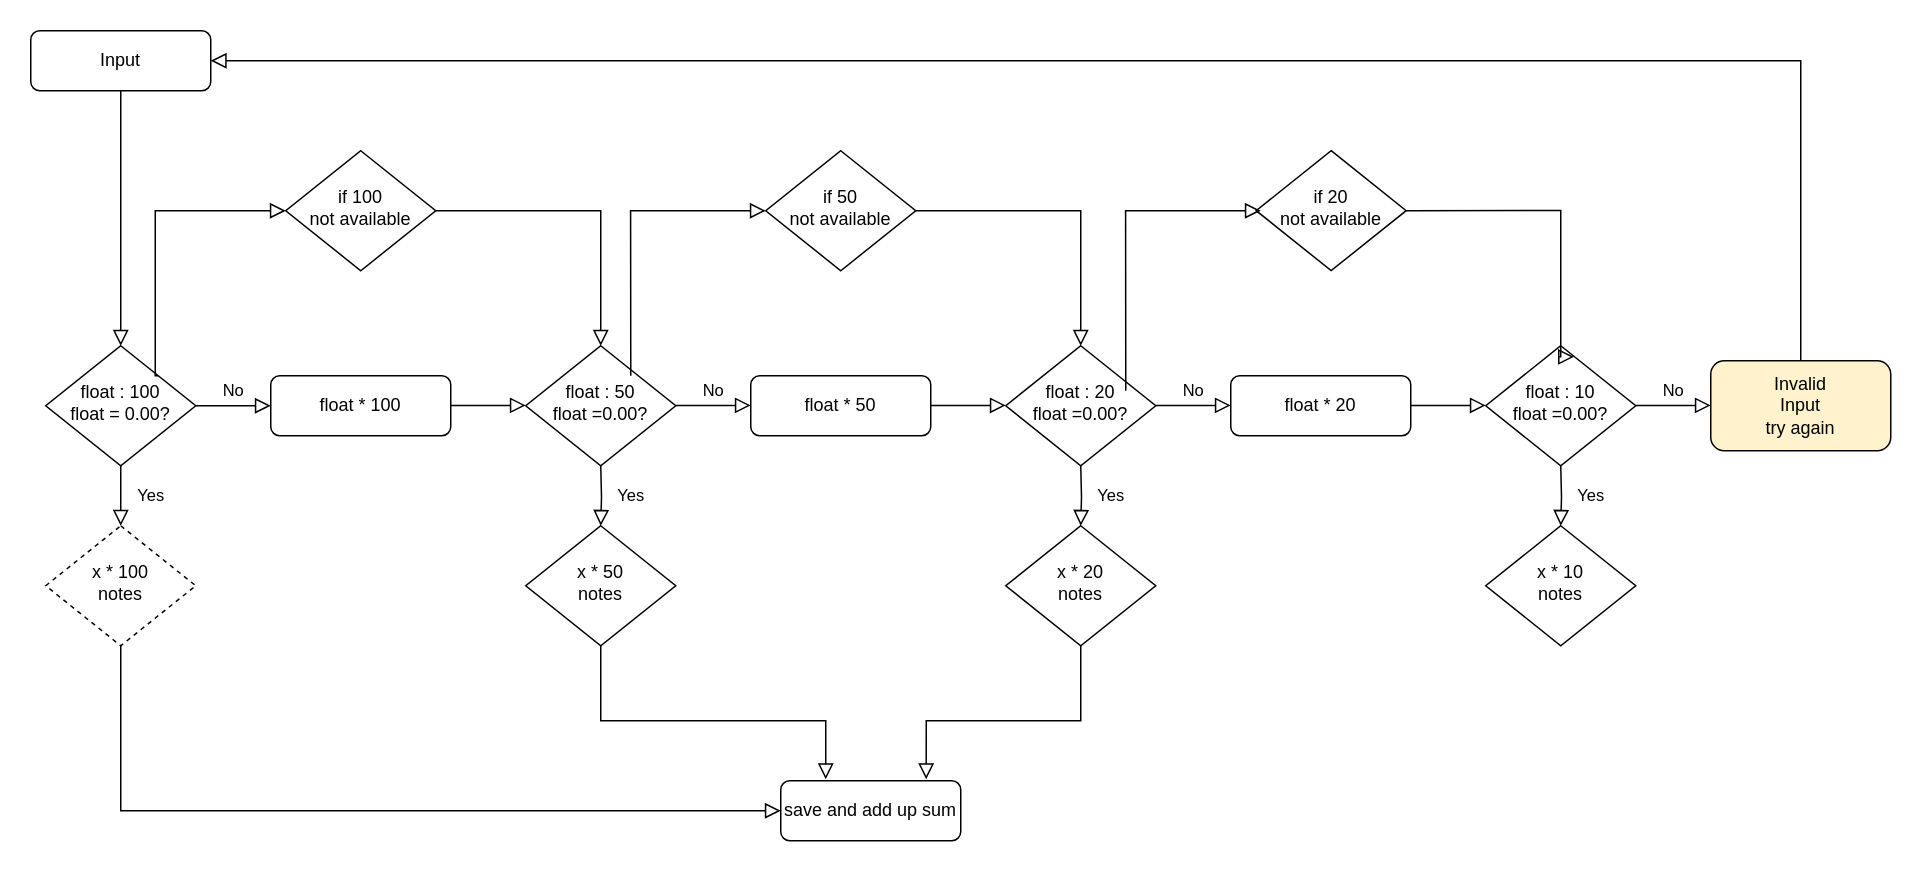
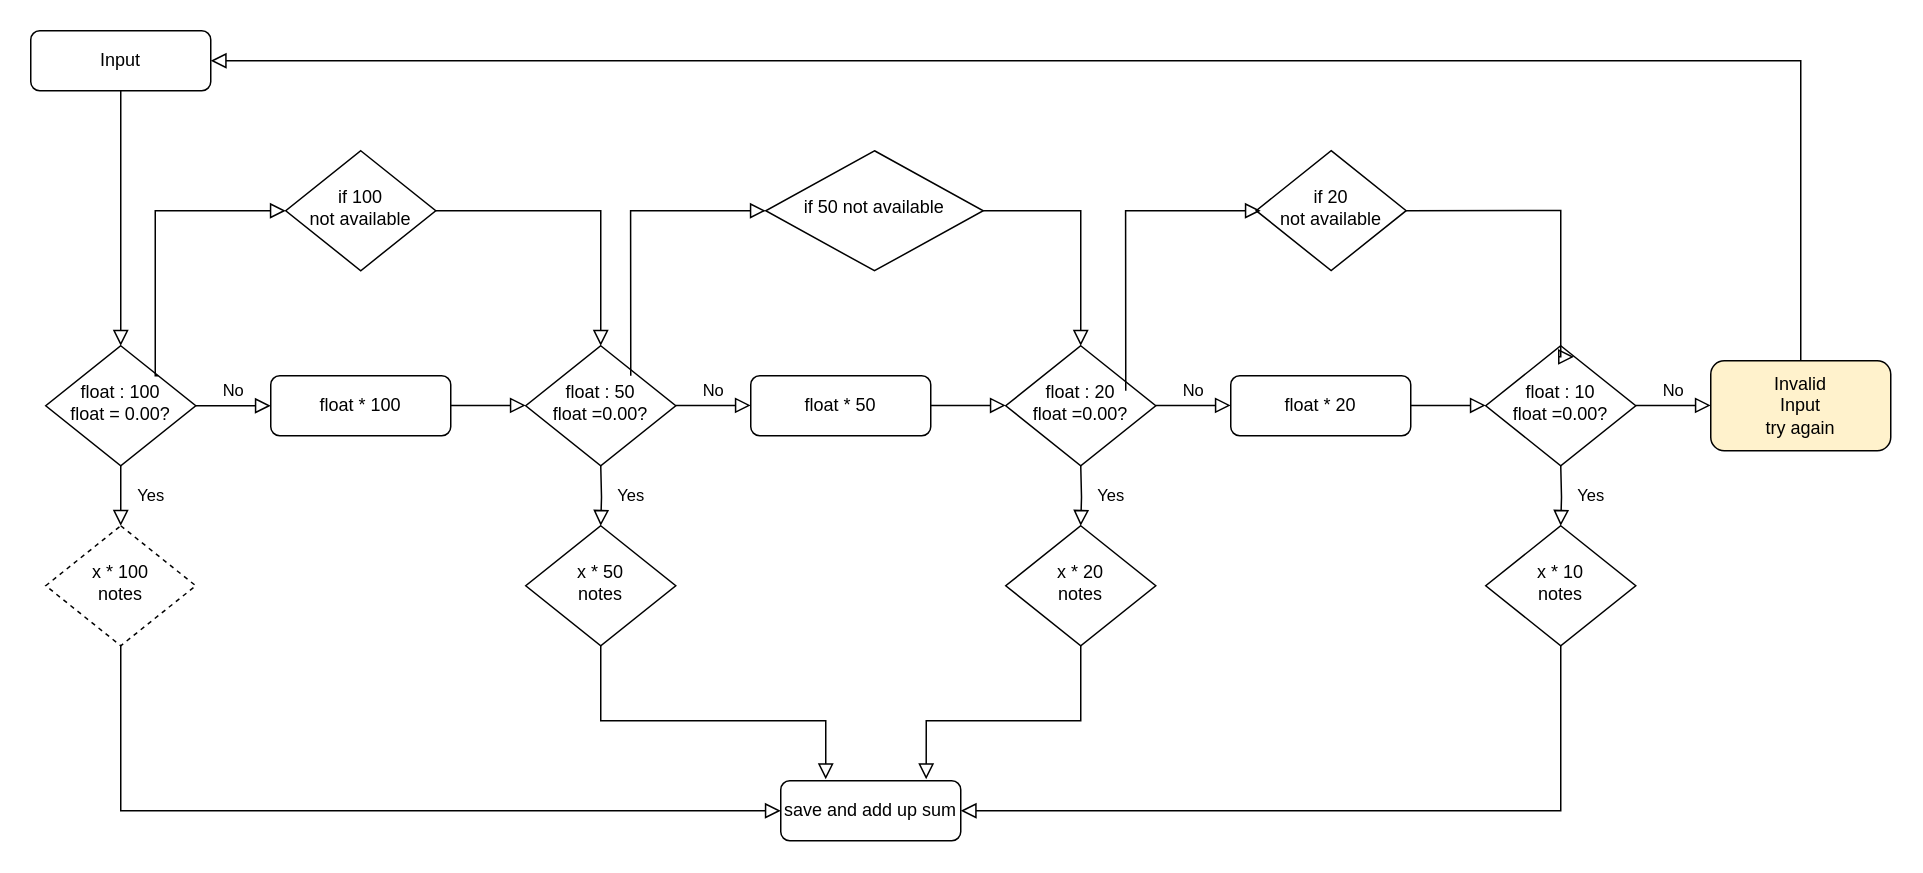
node "if 50 not available": size 150x120 -> 218x120
edge "x * 10 notes" -> "save and add up sum": added
